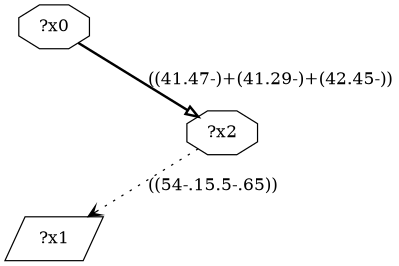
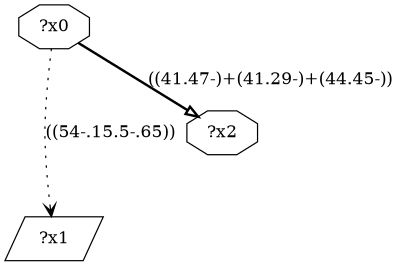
edge "?x0" -> "?x2": label "((41.47-)+(41.29-)+(42.45-))" -> "((41.47-)+(41.29-)+(44.45-))"
edge "?x2" -> "?x1": now "?x0" -> "?x1"
